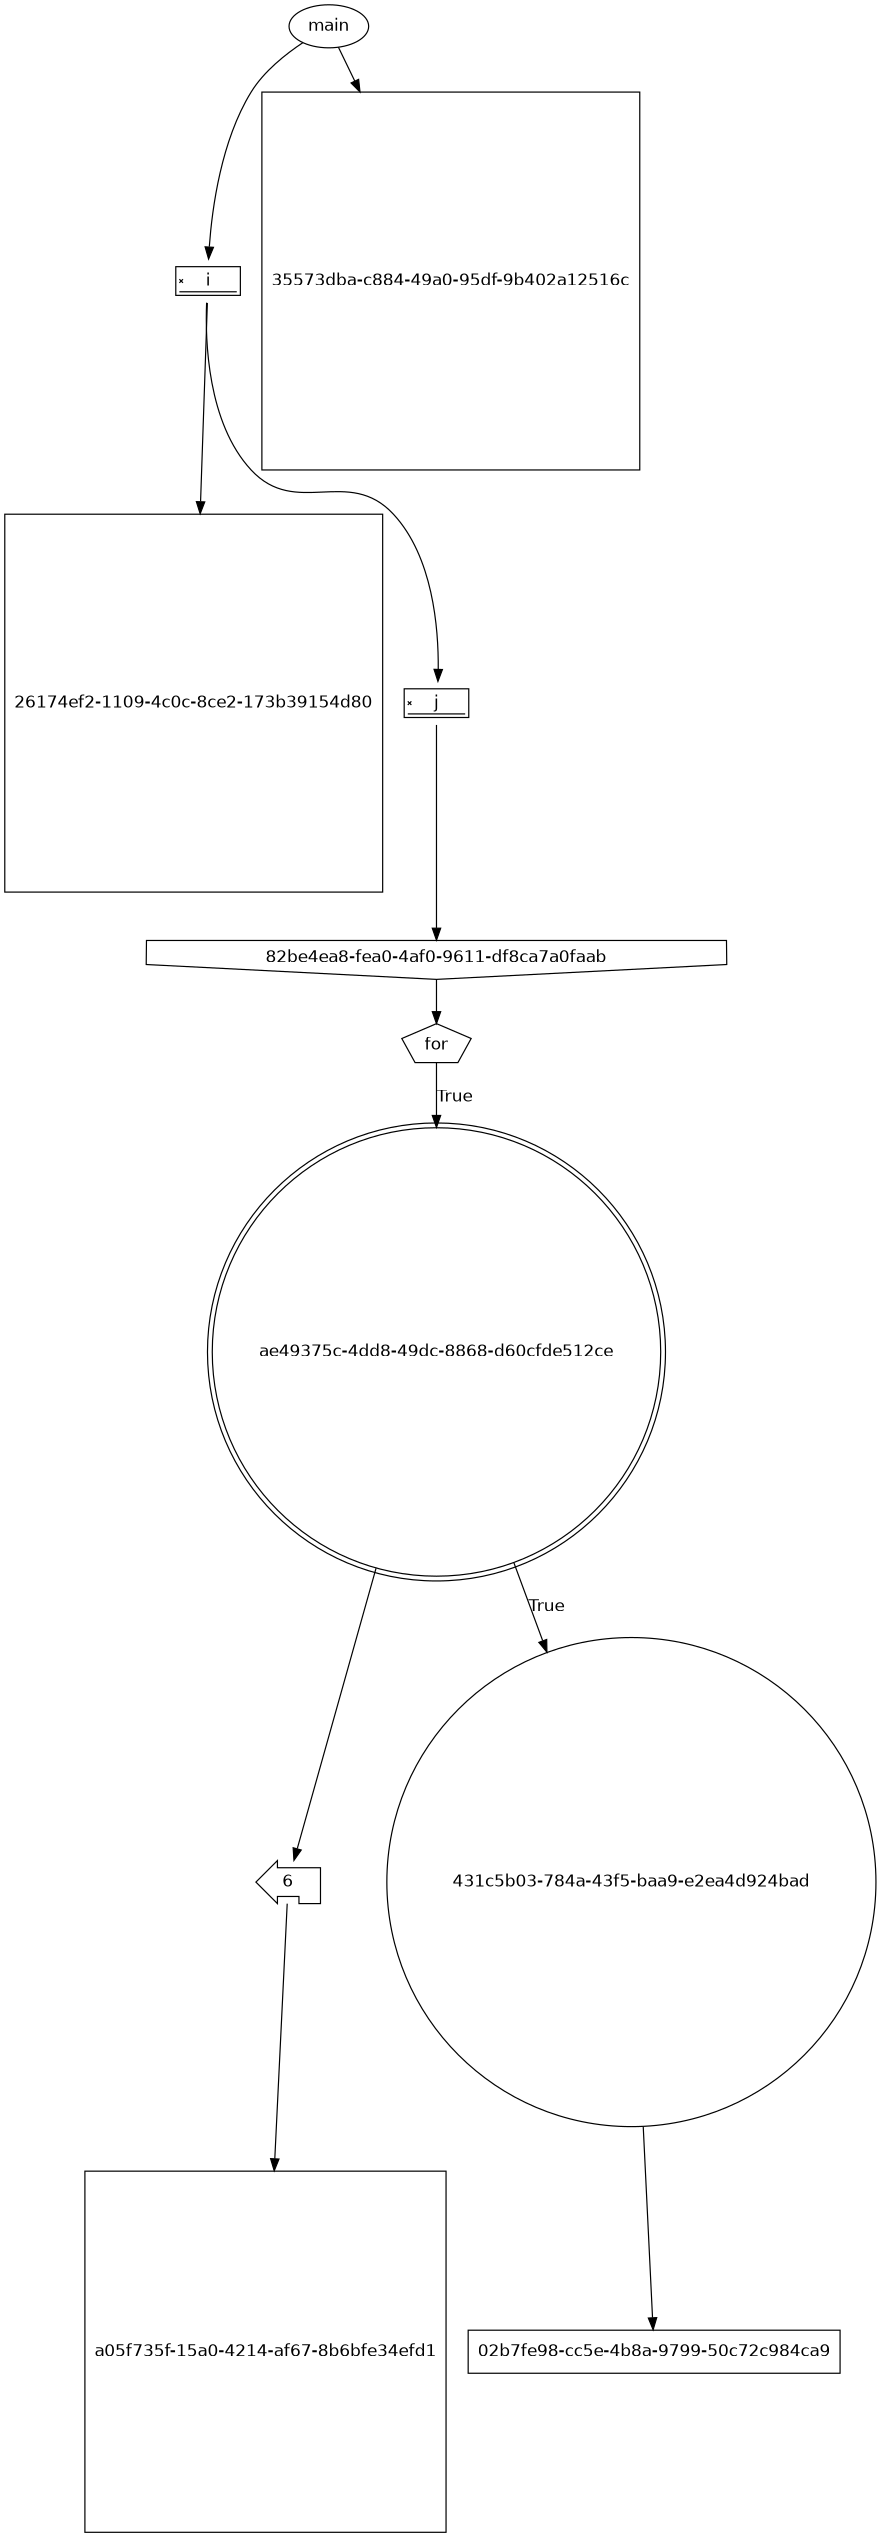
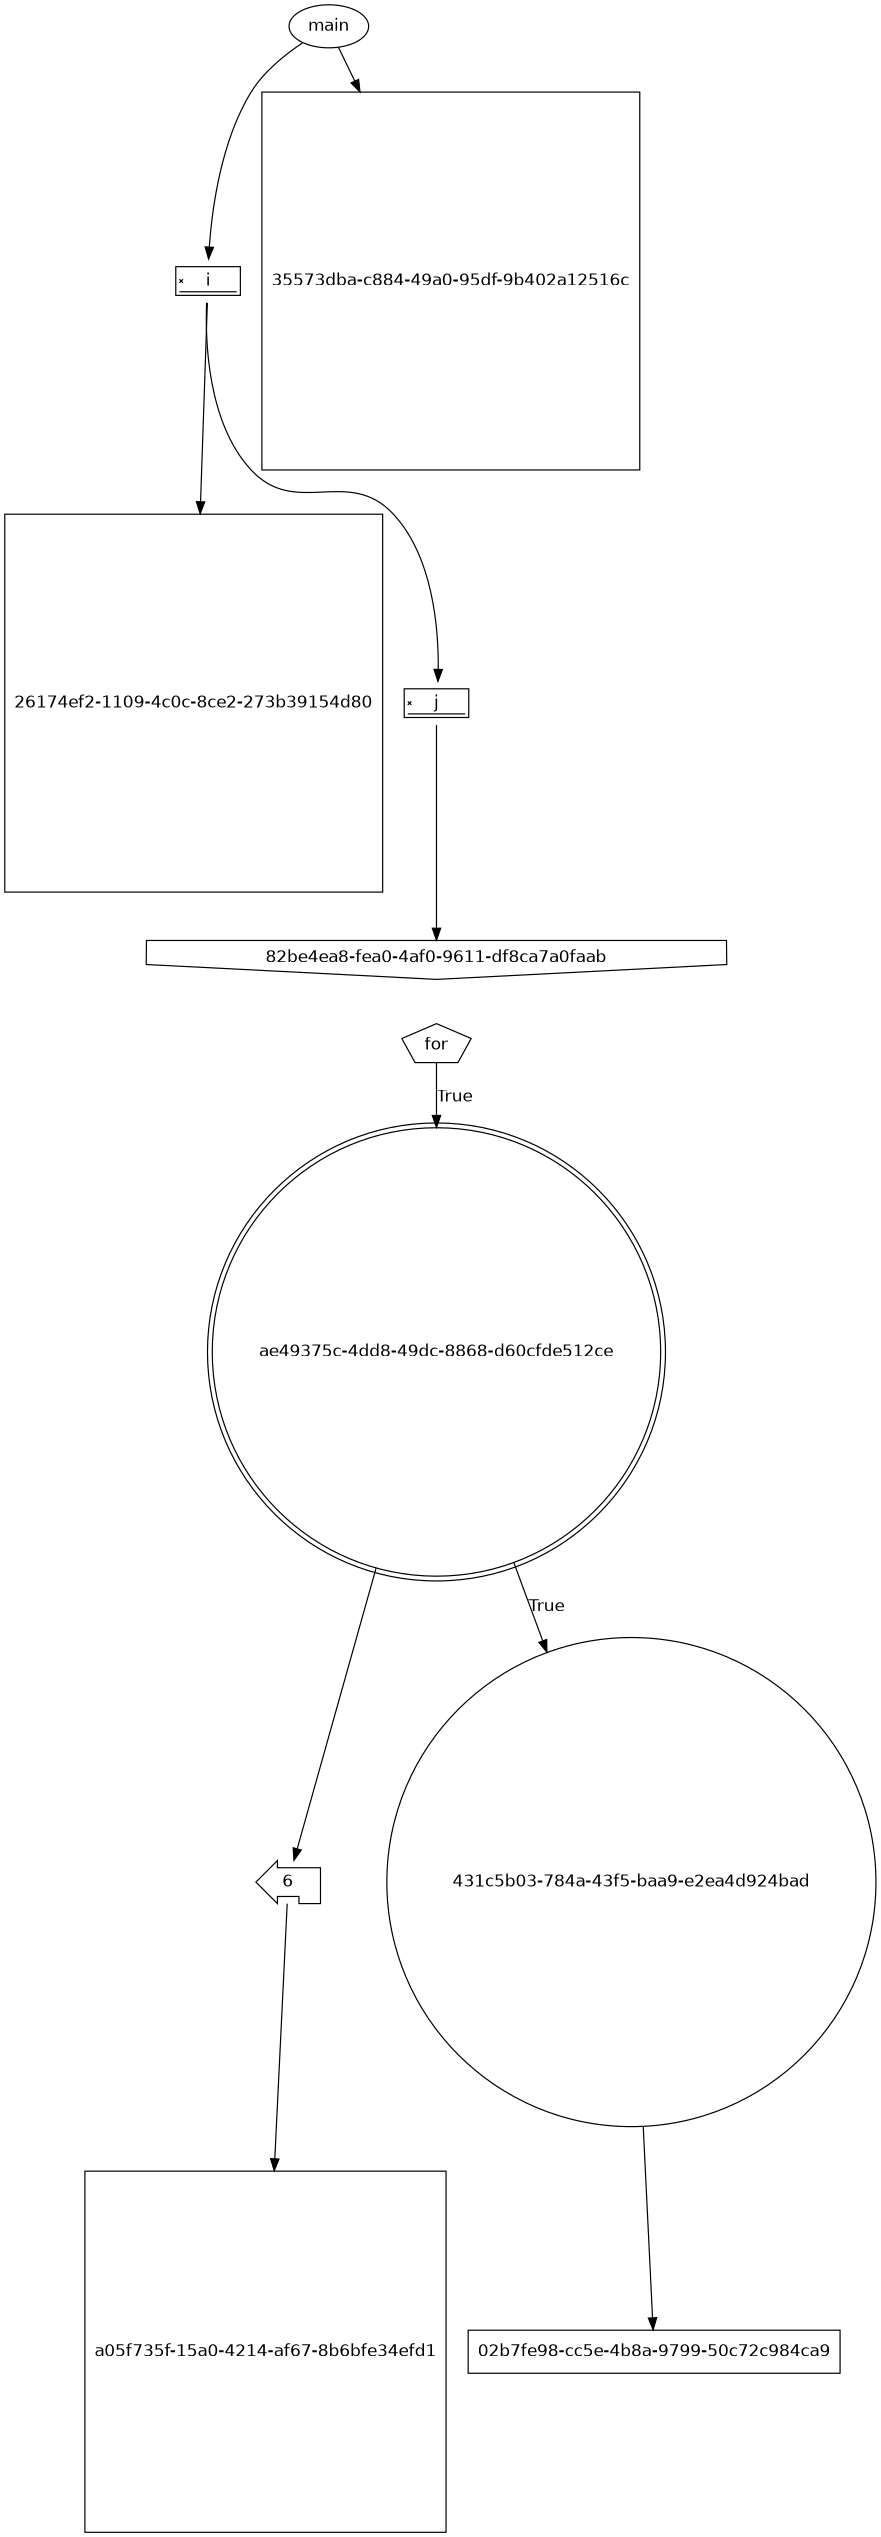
node "26174ef2-1109-4c0c-8ce2-173b39154d80": label "26174ef2-1109-4c0c-8ce2-173b39154d80" -> "26174ef2-1109-4c0c-8ce2-273b39154d80"
edge "82be4ea8-fea0-4af0-9611-df8ca7a0faab" -> "for": removed
